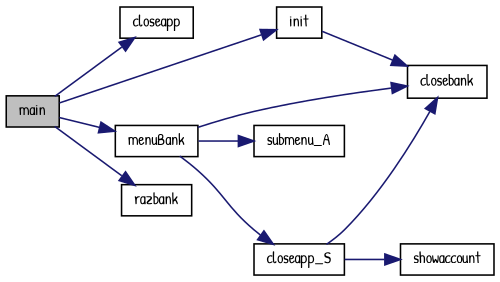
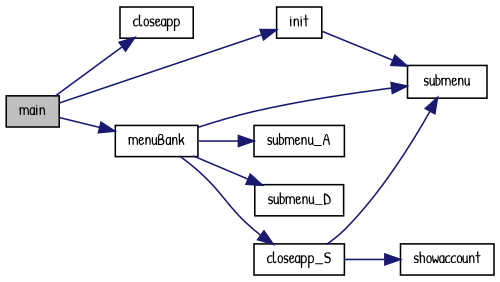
node "closebank": label "closebank" -> "submenu"
node "razbank": removed
node "submenu_D": added
